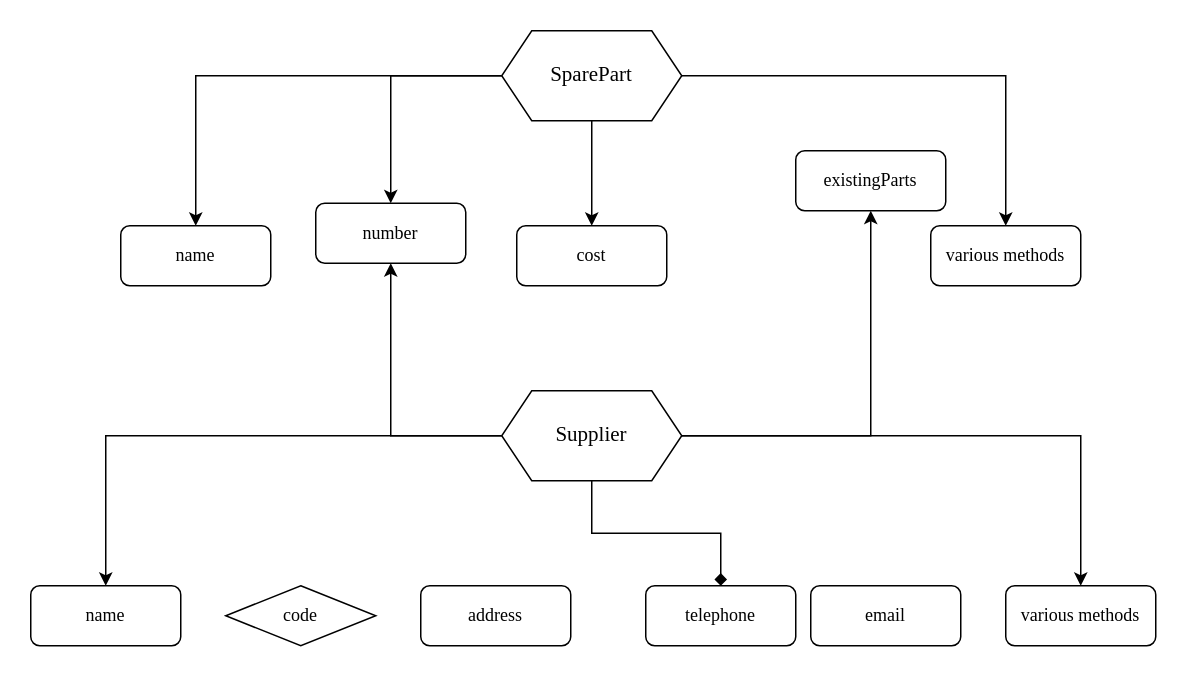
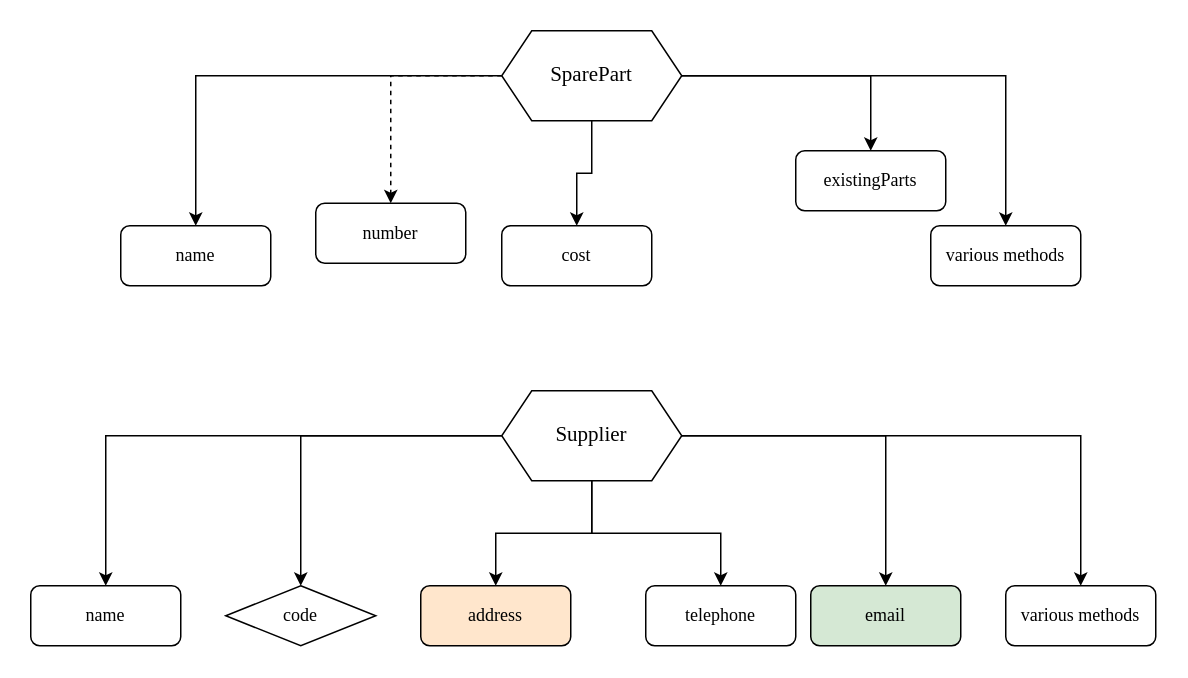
edge "SparePart" -> "existingParts": added
edge "SparePart" -> "number": style solid -> dashed
node "cost": moved (592, 256) -> (577, 256)
edge "Supplier" -> "existingParts": now "Supplier" -> "email"
edge "Supplier" -> "number": now "Supplier" -> "address"
edge "Supplier" -> "code": added
edge "Supplier" -> "telephone": arrowhead diamond -> classic
node "address": fillcolor #ffffff -> #ffe6cc
node "email": fillcolor #ffffff -> #d5e8d4
